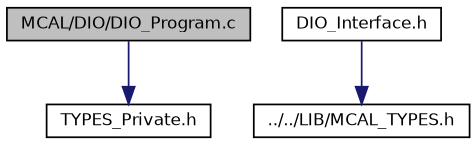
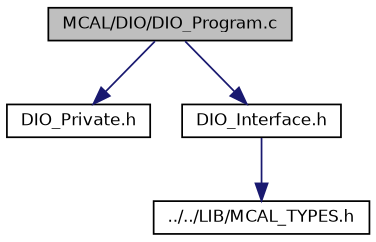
edge "MCAL/DIO/DIO_Program.c" -> "DIO_Interface.h": added
node "TYPES_Private.h": label "TYPES_Private.h" -> "DIO_Private.h"
